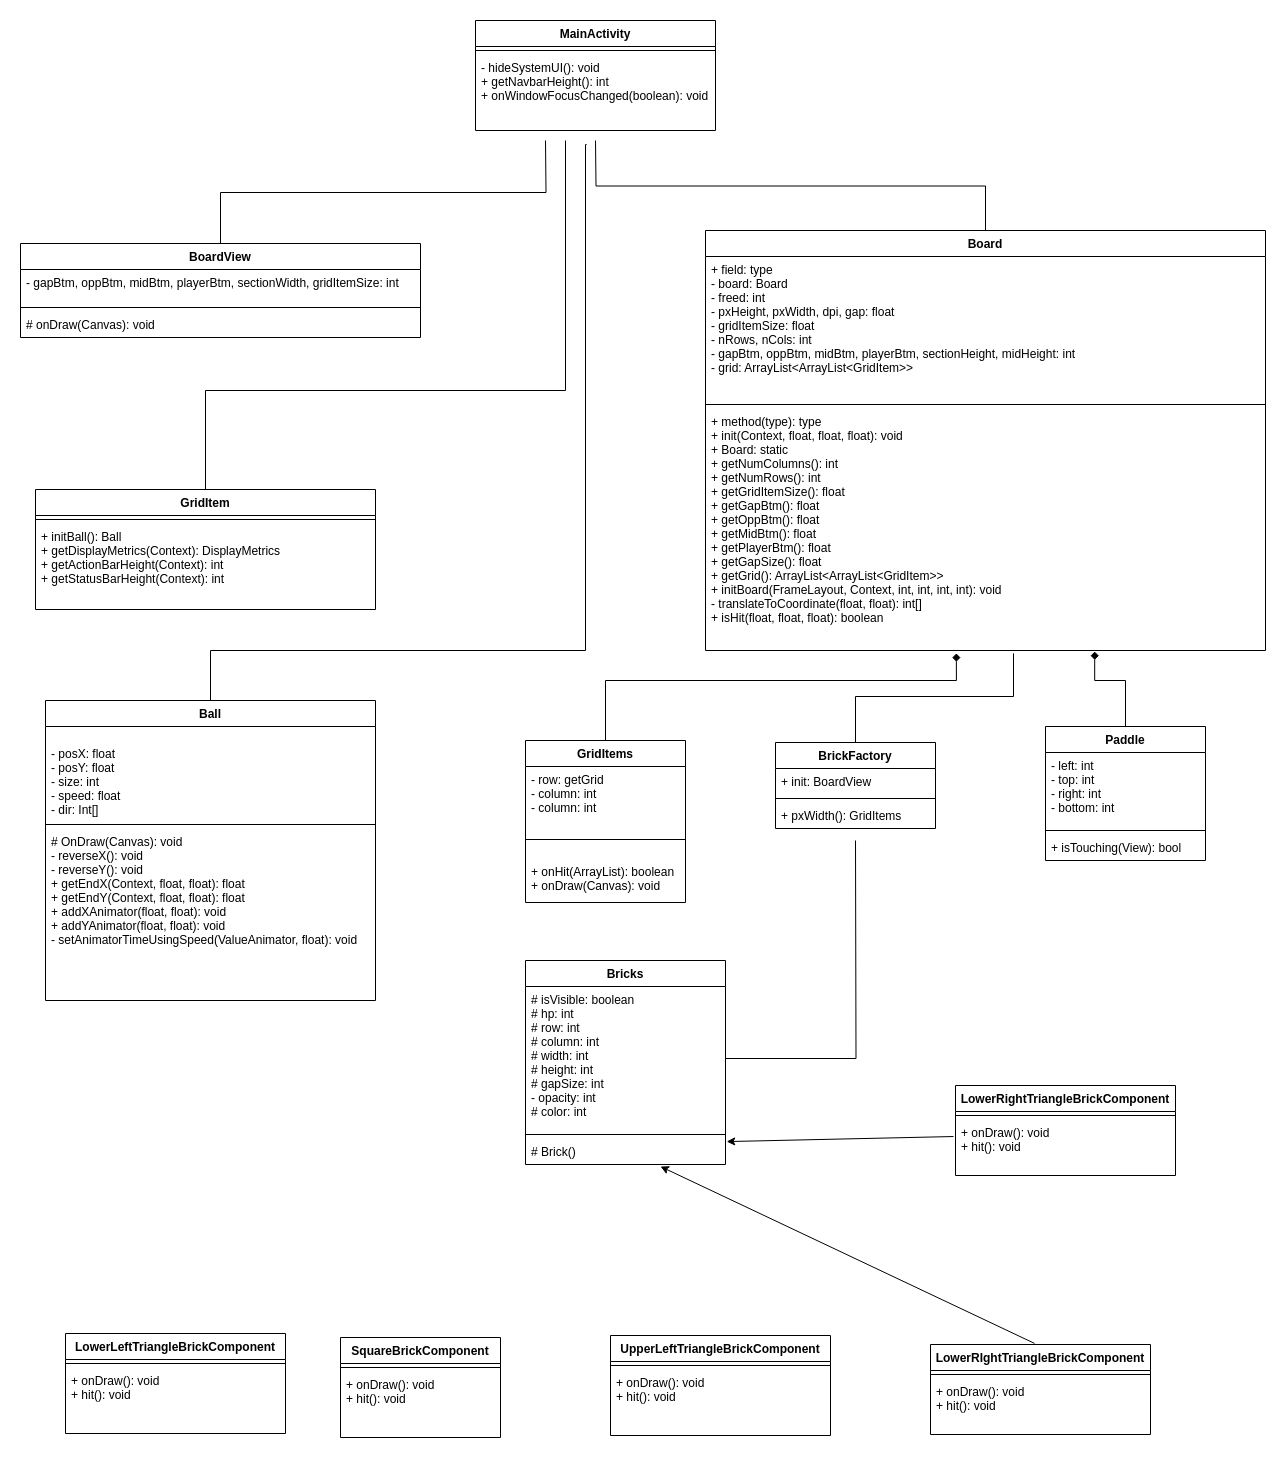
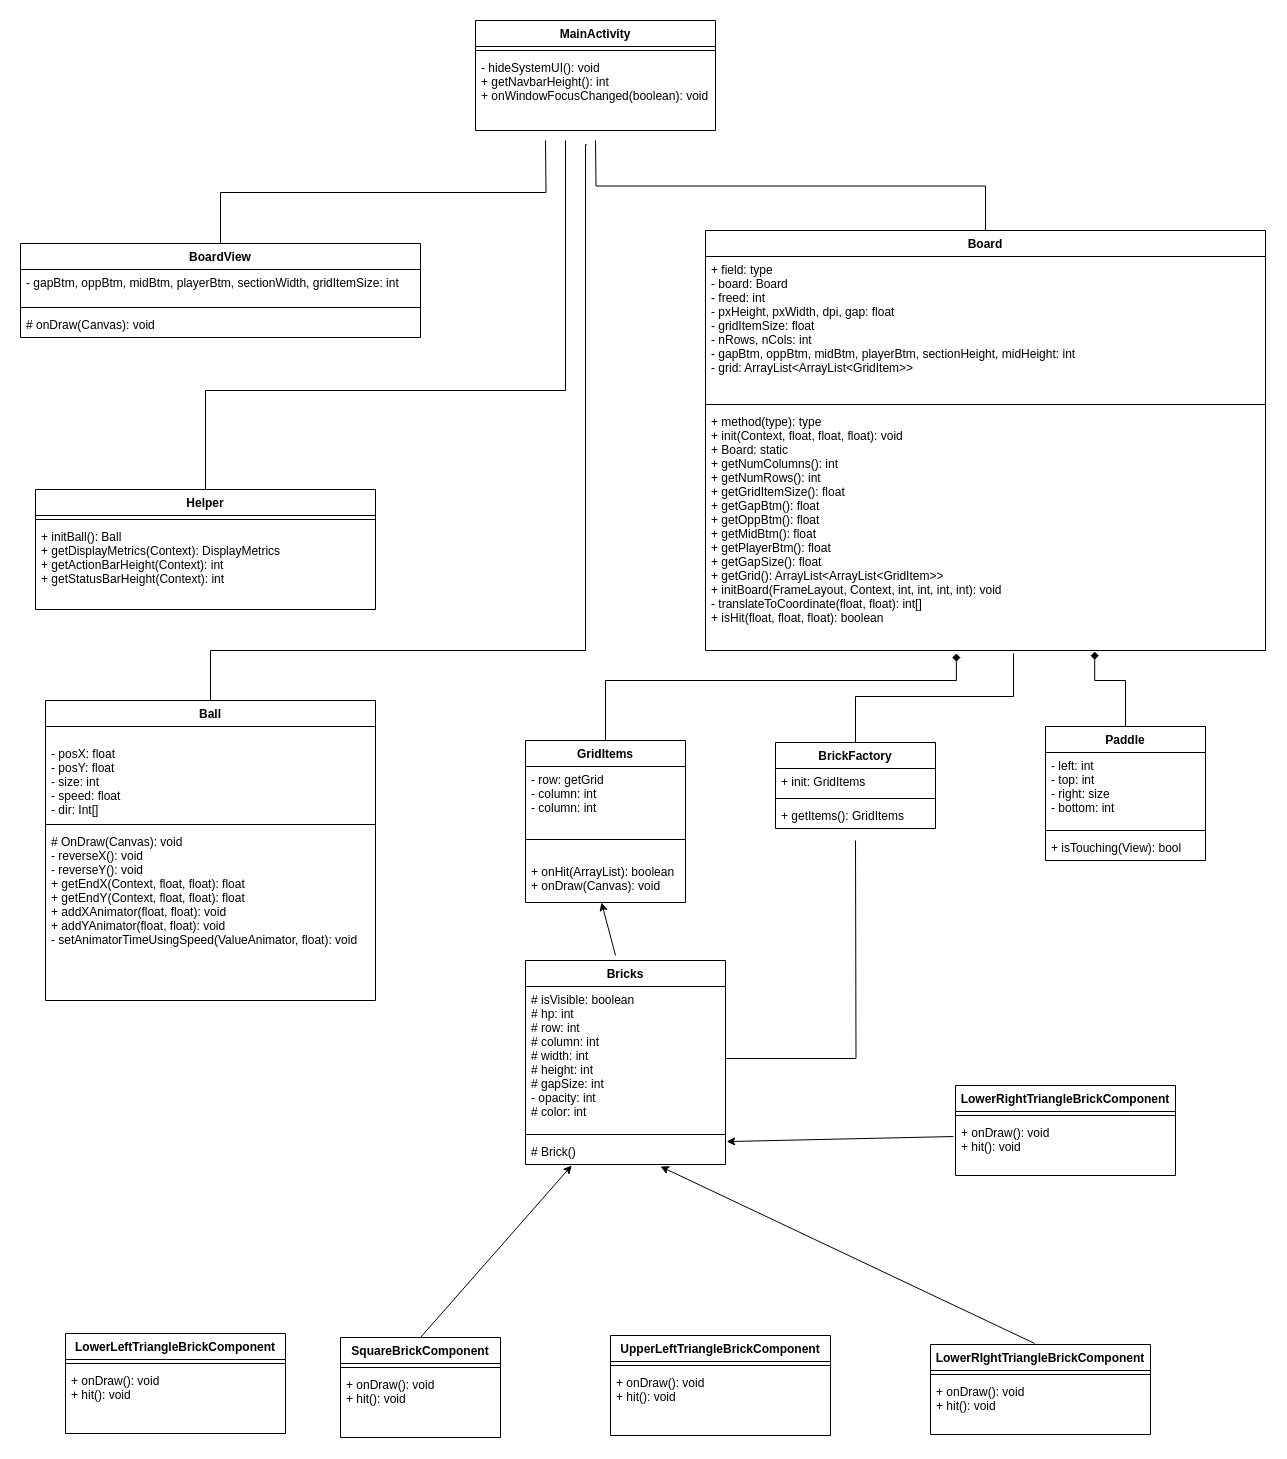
node "GridItem": label "GridItem" -> "Helper"
node "- left: int - top: int - right: int - bottom: int": label "- left: int - top: int - right: int - bottom: int" -> "- left: int - top: int - right: size - bottom: int"
node "+ init: BoardView": label "+ init: BoardView" -> "+ init: GridItems"
node "+ pxWidth(): GridItems": label "+ pxWidth(): GridItems" -> "+ getItems(): GridItems"
edge "Bricks" -> "+ onHit(ArrayList): boolean + onDraw(Canvas): void": added
edge "SquareBrickComponent" -> "# Brick()": added
